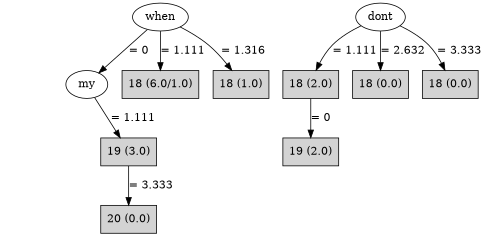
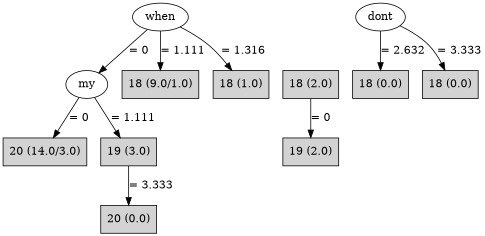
edge "dont" -> "18 (2.0)": removed, label "= 1.111"
node "18 (6.0/1.0)": label "18 (6.0/1.0)" -> "18 (9.0/1.0)"
node "20 (14.0/3.0)": added
